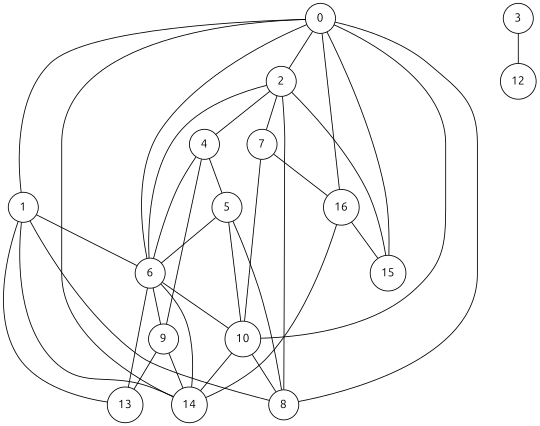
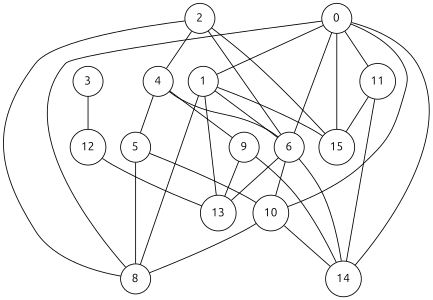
edge "0" -- "2": removed
node "7": removed
edge "12" -- "13": added
node "16": label "16" -> "11"
edge "5" -- "6": removed
edge "6" -- "9": removed
edge "1" -- "14": now "1" -- "15"
